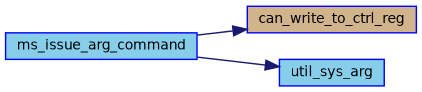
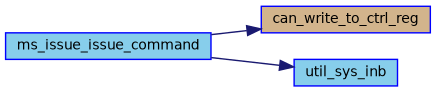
node "ms_issue_arg_command": label "ms_issue_arg_command" -> "ms_issue_issue_command"
node "util_sys_arg": label "util_sys_arg" -> "util_sys_inb"
